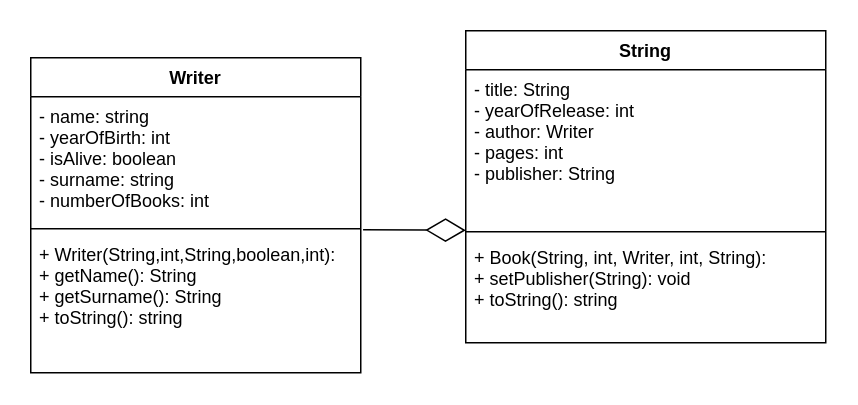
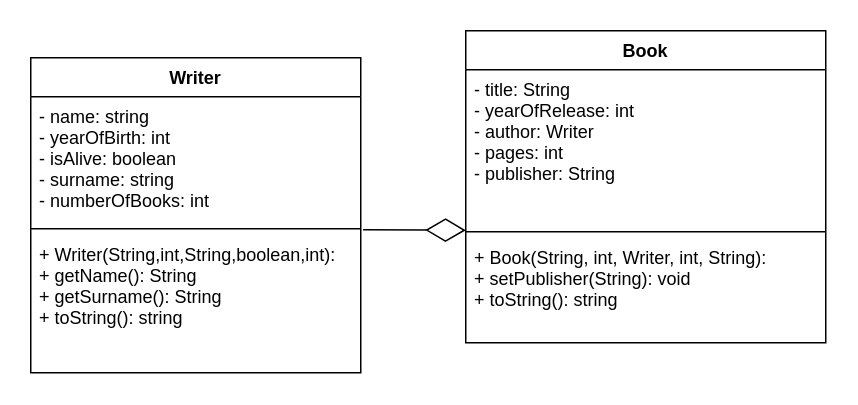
node "String": label "String" -> "Book"
